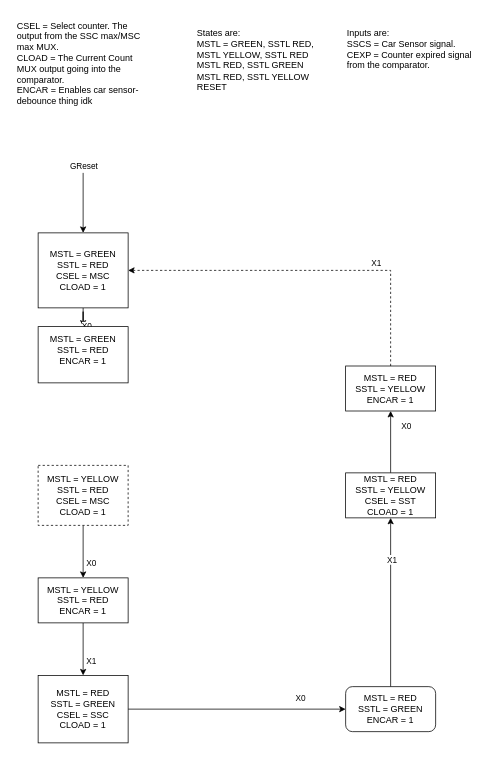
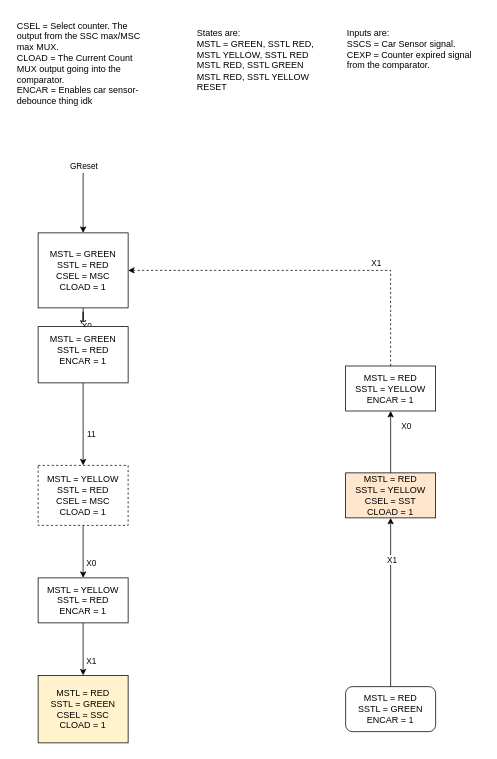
edge "MSTL = GREEN SSTL = RED ENCAR = 1" -> "MSTL = YELLOW SSTL = RED CSEL = MSC CLOAD = 1": added, label "11"
node "MSTL = RED SSTL = YELLOW CSEL = SST CLOAD = 1": fillcolor #ffffff -> #ffe6cc
node "MSTL = RED SSTL = GREEN CSEL = SSC CLOAD = 1": fillcolor #ffffff -> #fff2cc
edge "MSTL = RED SSTL = GREEN CSEL = SSC CLOAD = 1" -> "MSTL = RED SSTL = GREEN ENCAR = 1": removed, label "X0"
